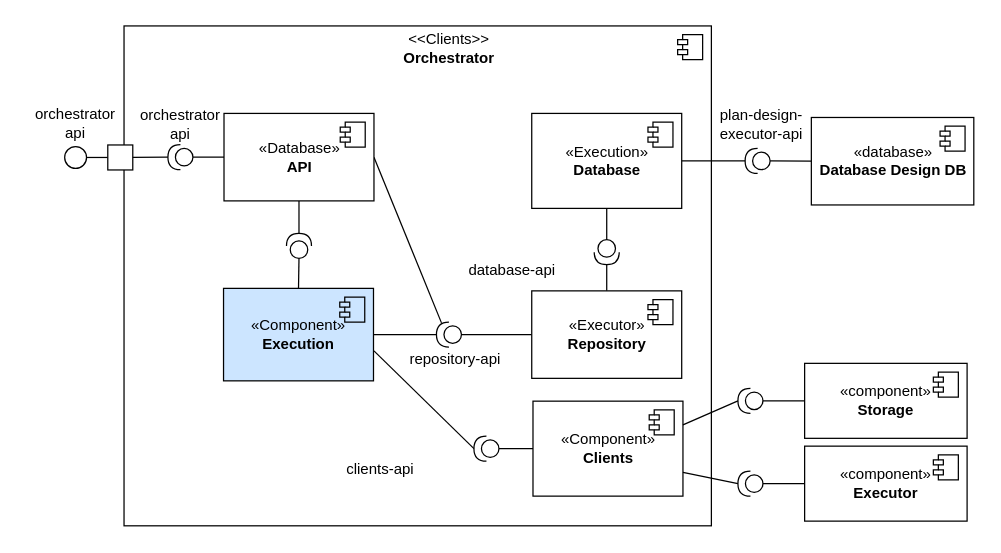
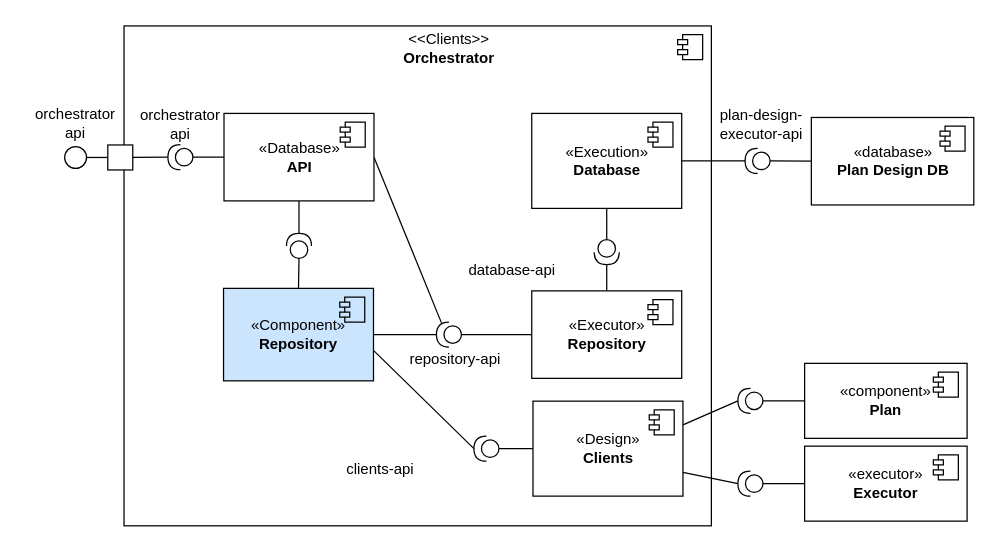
node "«database» Database Design DB": label "«database» Database Design DB" -> "«database» Plan Design DB"
node "«Component» Execution": label "«Component» Execution" -> "«Component» Repository"
node "«component» Storage": label "«component» Storage" -> "«component» Plan"
node "«Component» Clients": label "«Component» Clients" -> "«Design» Clients"
node "«component» Executor": label "«component» Executor" -> "«executor» Executor"
